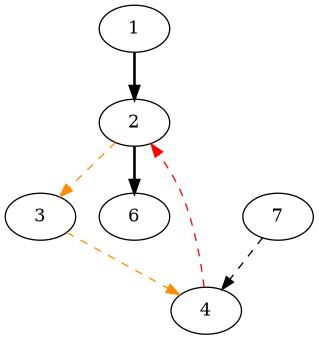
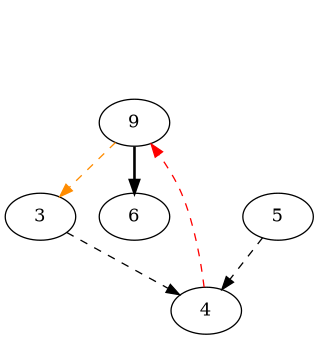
node "1": removed
node "2": label "2" -> "9"
node "7": label "7" -> "5"
edge "3" -> "4": color darkorange -> black
